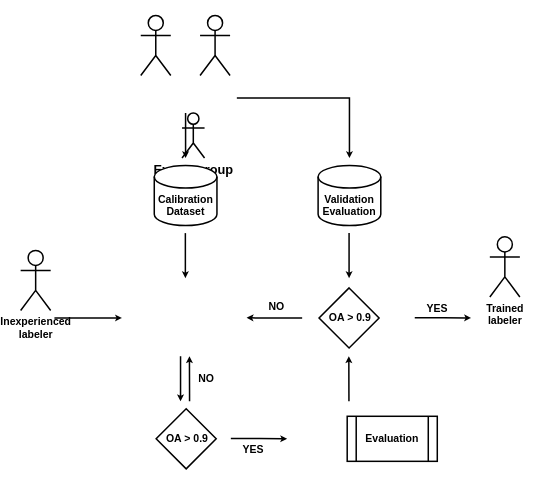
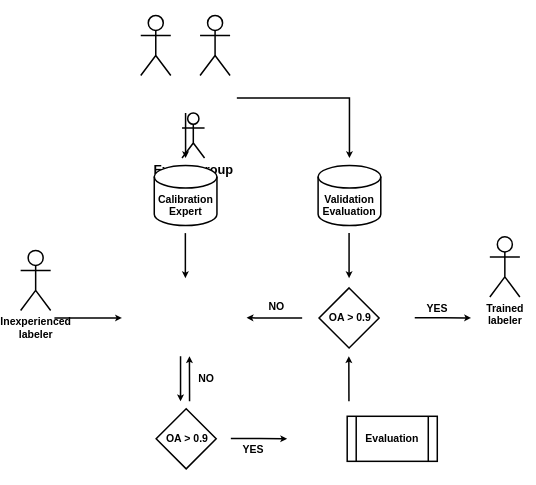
node "Calibration Dataset": label "Calibration Dataset" -> "Calibration Expert"
